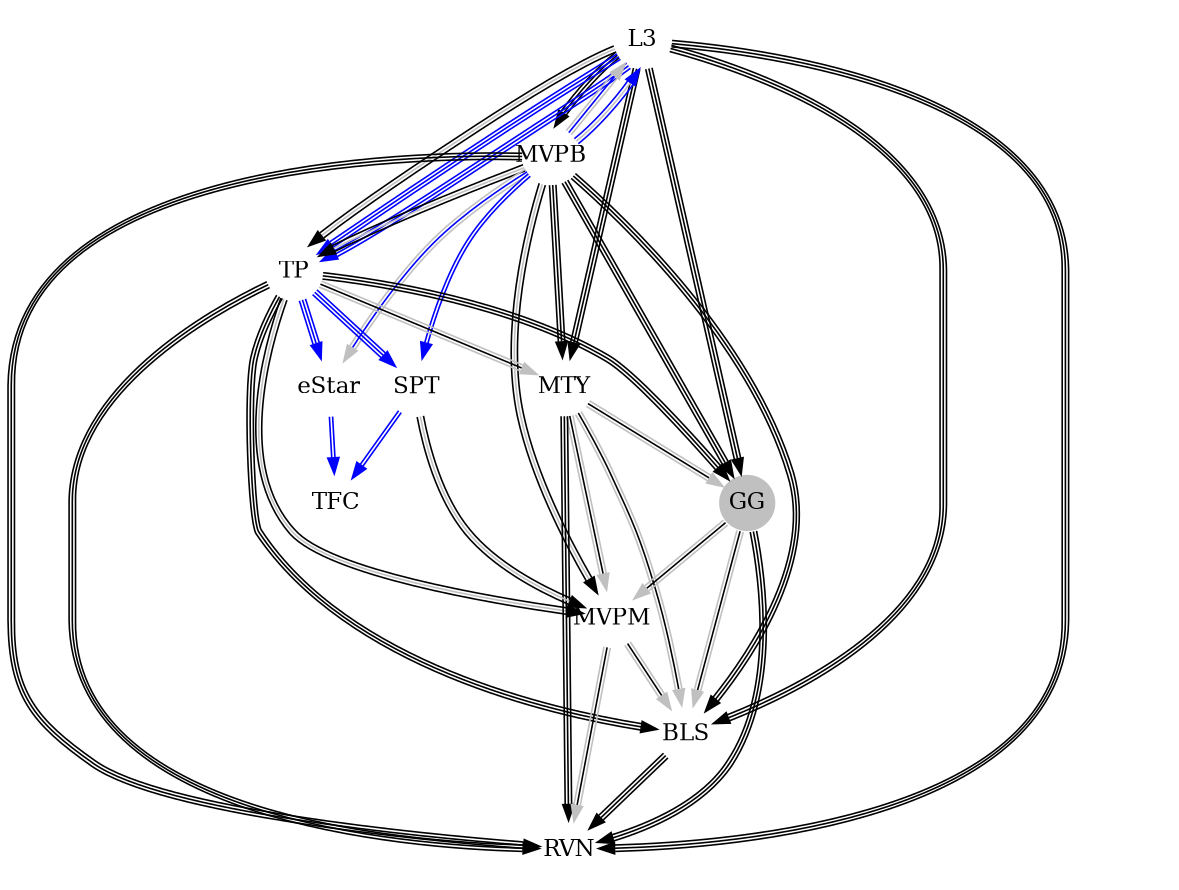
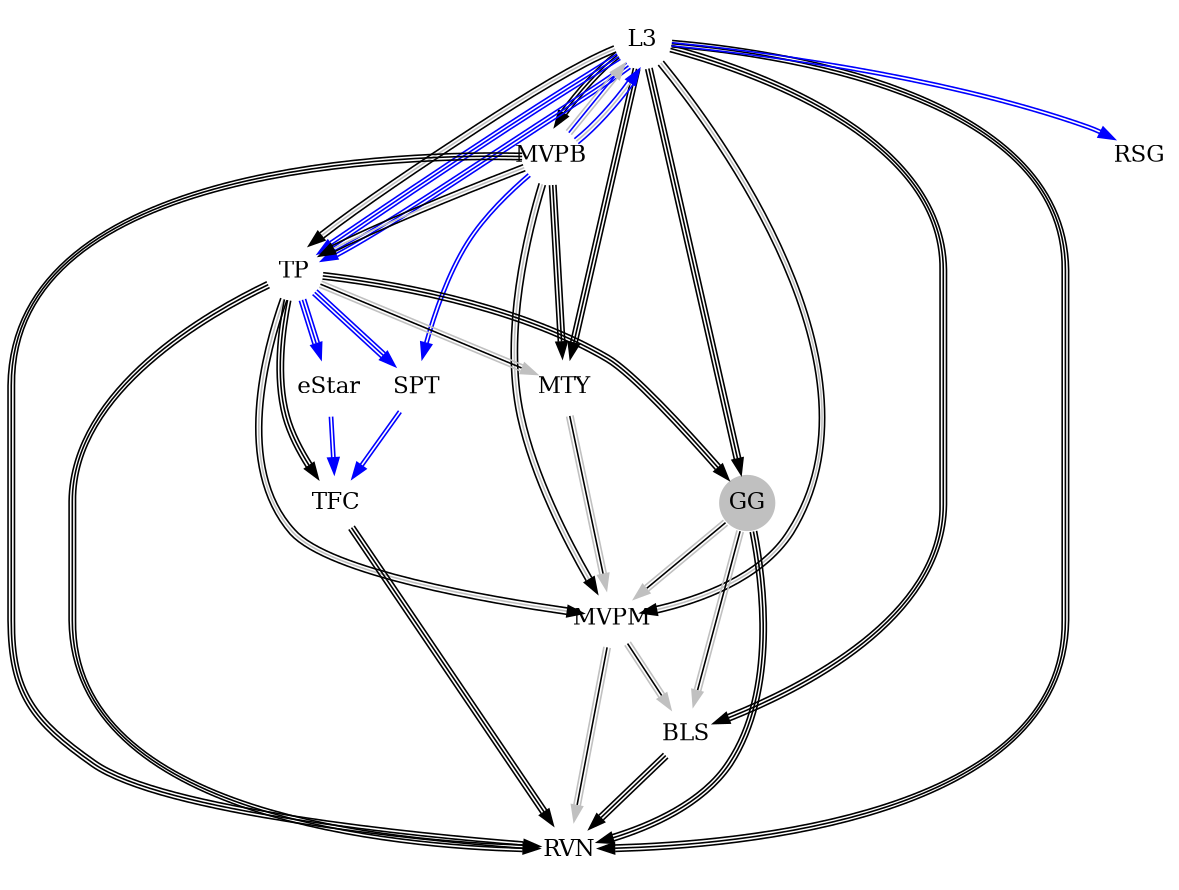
node "RSG": added
edge "MVPB" -> "eStar": removed
edge "MVPB" -> "GG": removed
edge "MVPB" -> "BLS": removed
edge "MTY" -> "GG": removed
edge "SPT" -> "MVPM": now "L3" -> "MVPM"
edge "MTY" -> "BLS": removed
edge "TP" -> "BLS": now "TP" -> "TFC"
edge "MTY" -> "RVN": now "TFC" -> "RVN"
